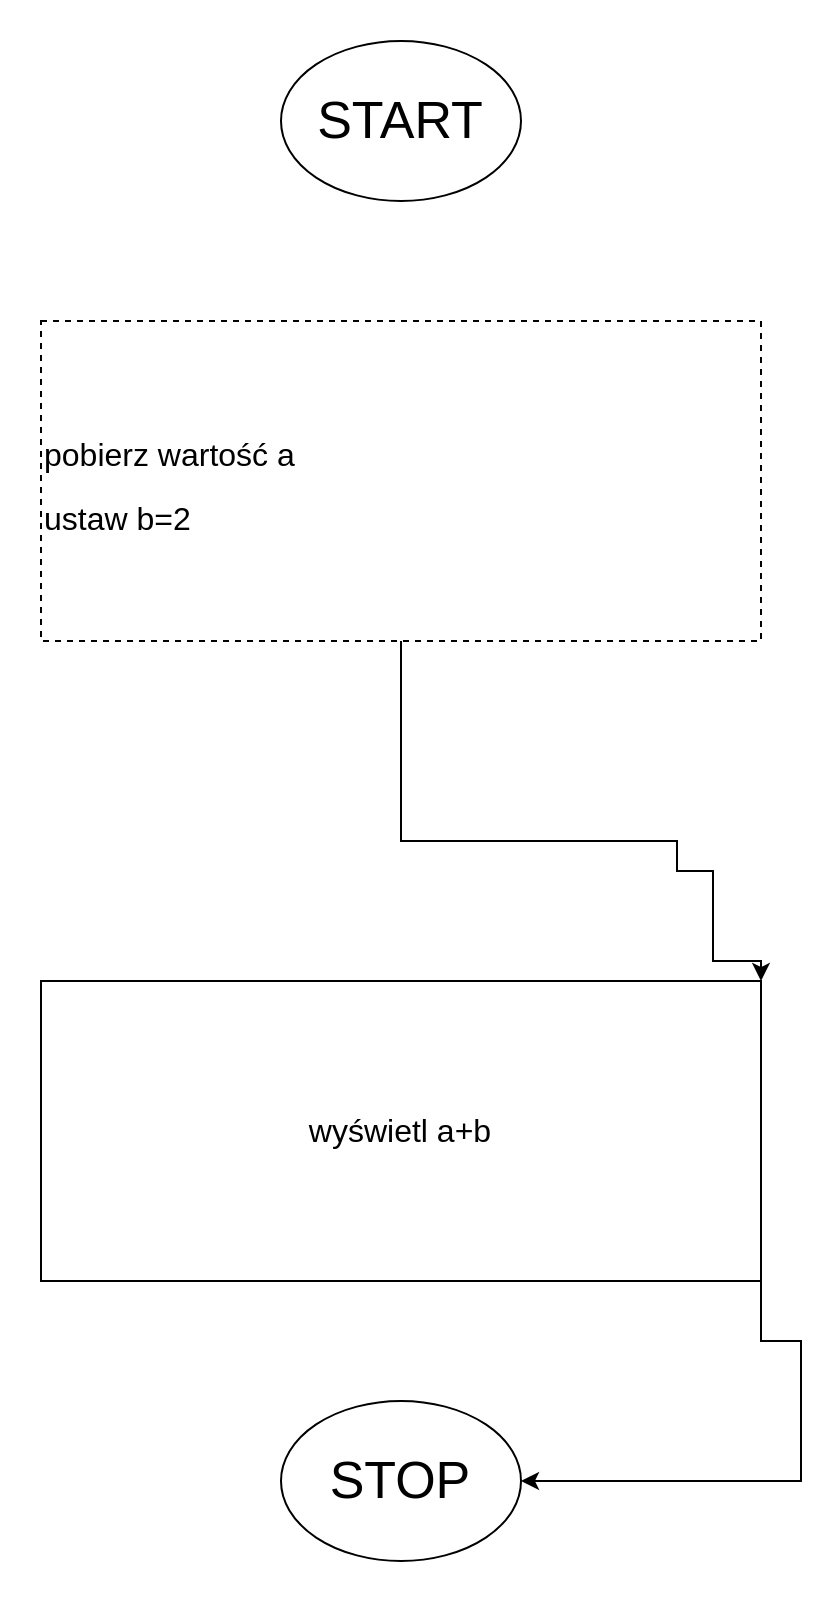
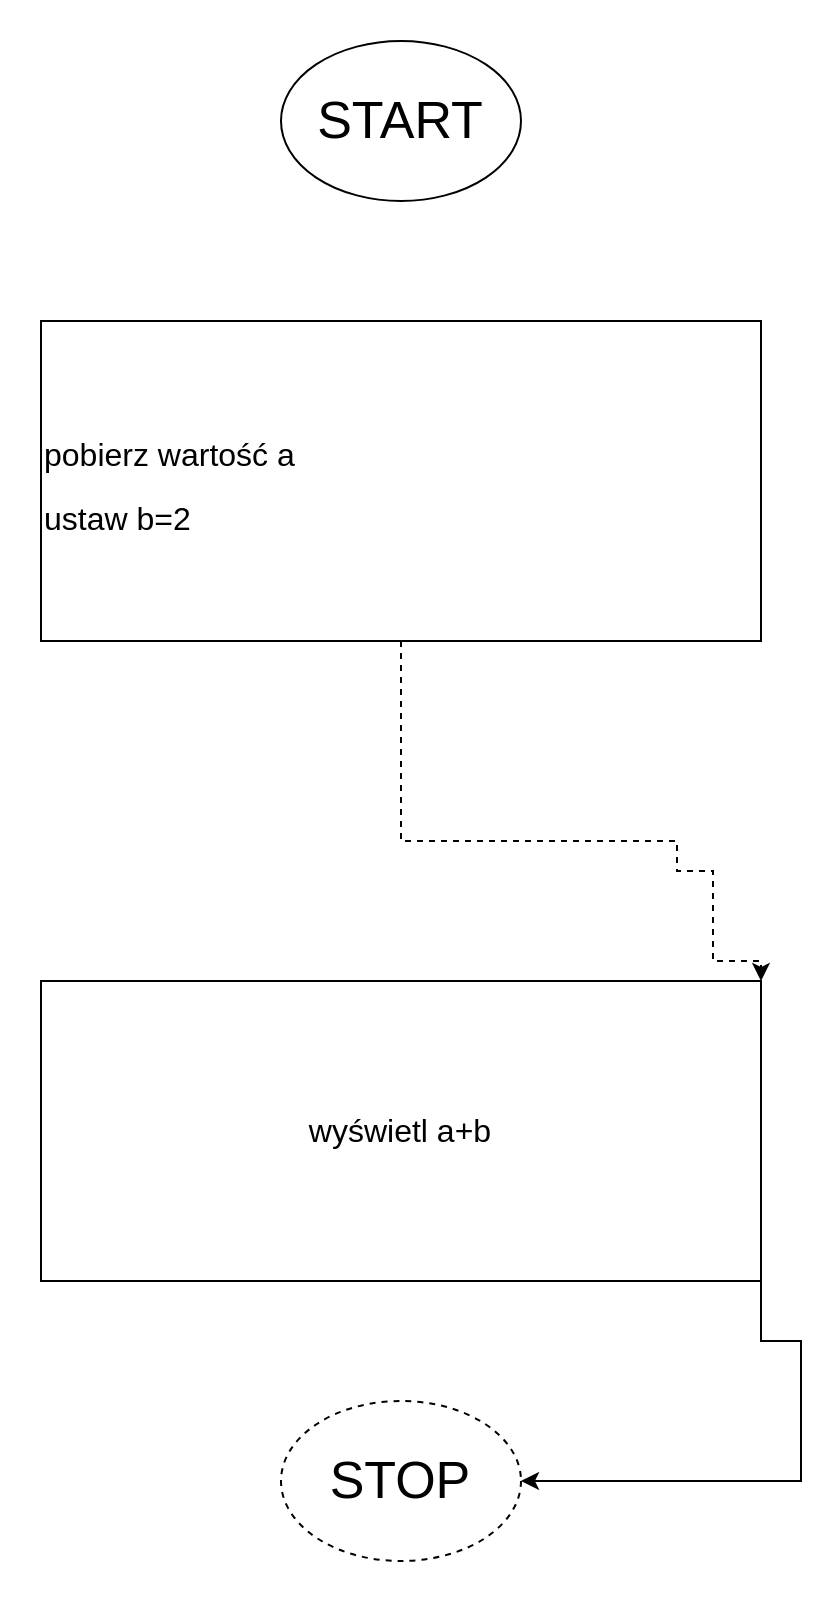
node "pobierz wartość a ustaw b=2": style dashed -> solid
edge "pobierz wartość a ustaw b=2" -> "wyświetl a+b": style solid -> dashed
node "STOP": style solid -> dashed
